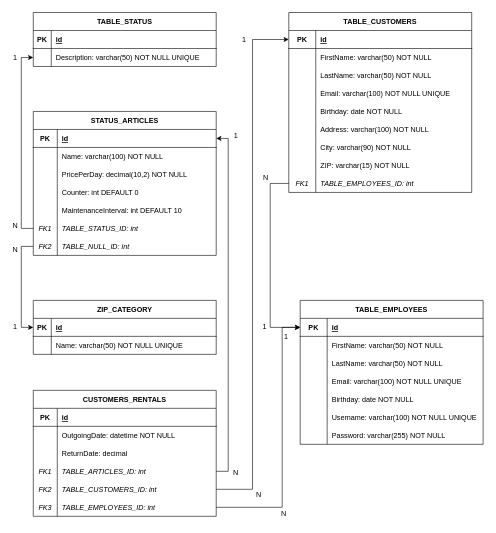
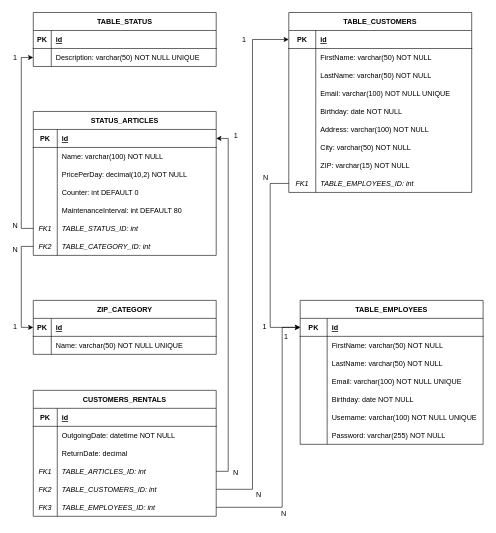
node "City: varchar(90) NOT NULL": label "City: varchar(90) NOT NULL" -> "City: varchar(50) NOT NULL"
node "MaintenanceInterval: int DEFAULT 10": label "MaintenanceInterval: int DEFAULT 10" -> "MaintenanceInterval: int DEFAULT 80"
node "TABLE_NULL_ID: int": label "TABLE_NULL_ID: int" -> "TABLE_CATEGORY_ID: int"
